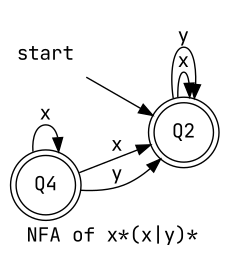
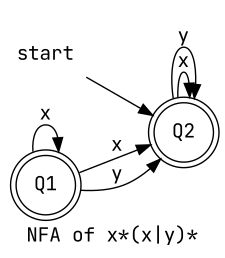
node "Q4": label "Q4" -> "Q1"
